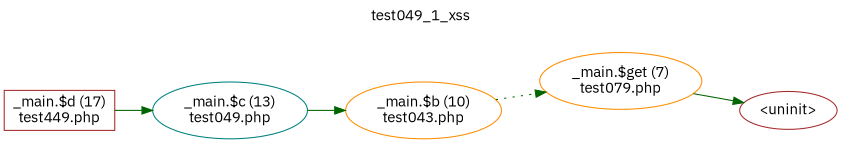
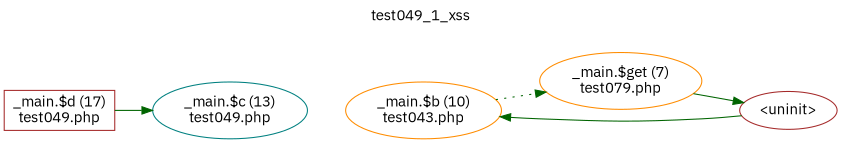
node "_main.$d (17) test449.php": label "_main.$d (17) test449.php" -> "_main.$d (17) test049.php"
edge "_main.$c (13) test049.php" -> "_main.$b (10) test043.php": now "<uninit>" -> "_main.$b (10) test043.php"
